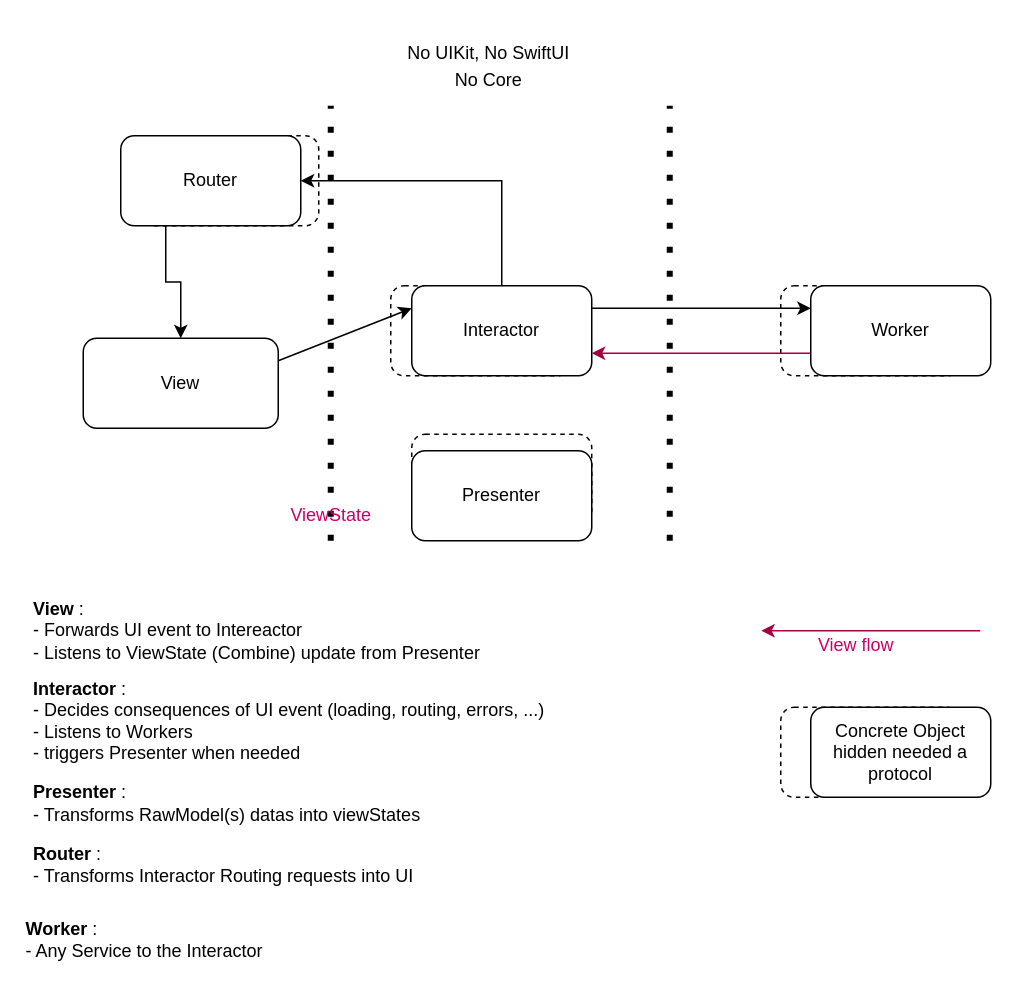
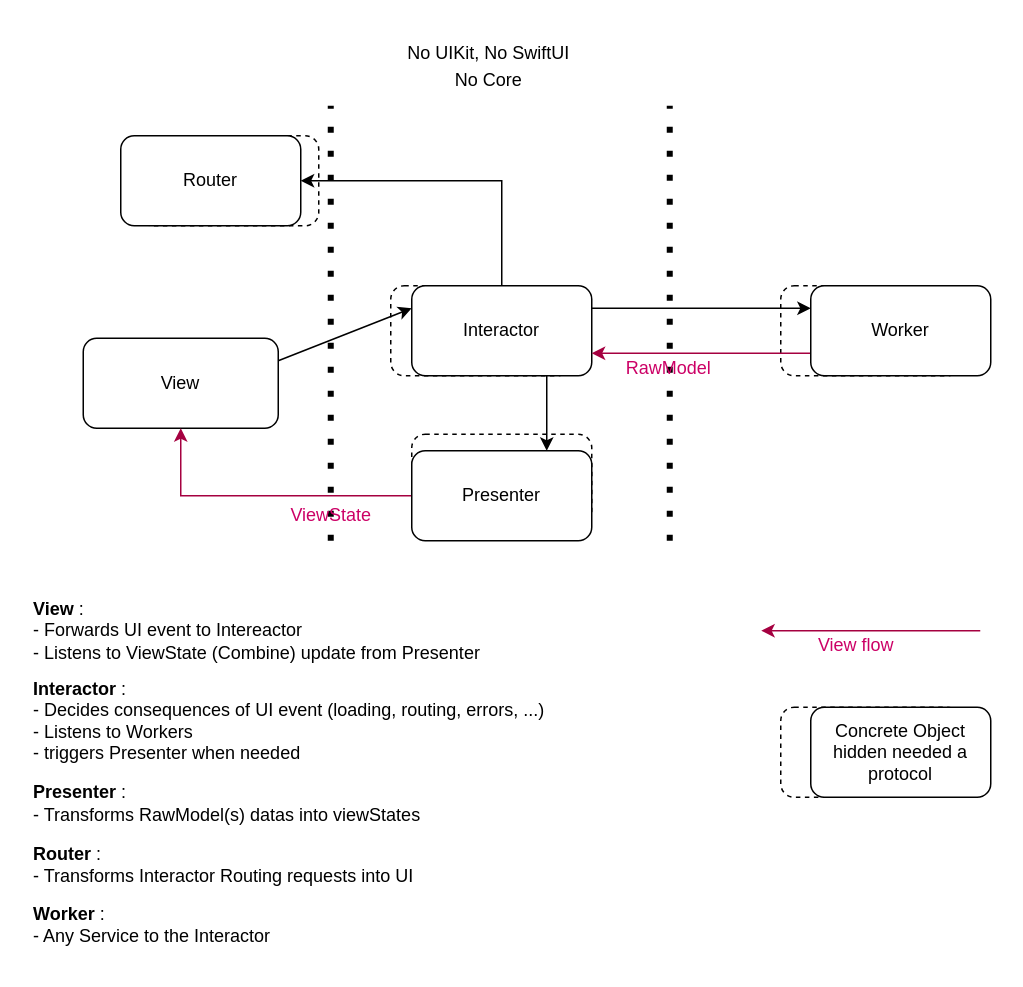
edge "Router" -> "View": removed
node "RawModel": added
edge "Interactor" -> "Presenter": added
edge "Presenter" -> "View": added
node "Worker : - Any Service to the Interactor": moved (158, 940) -> (166, 925)
